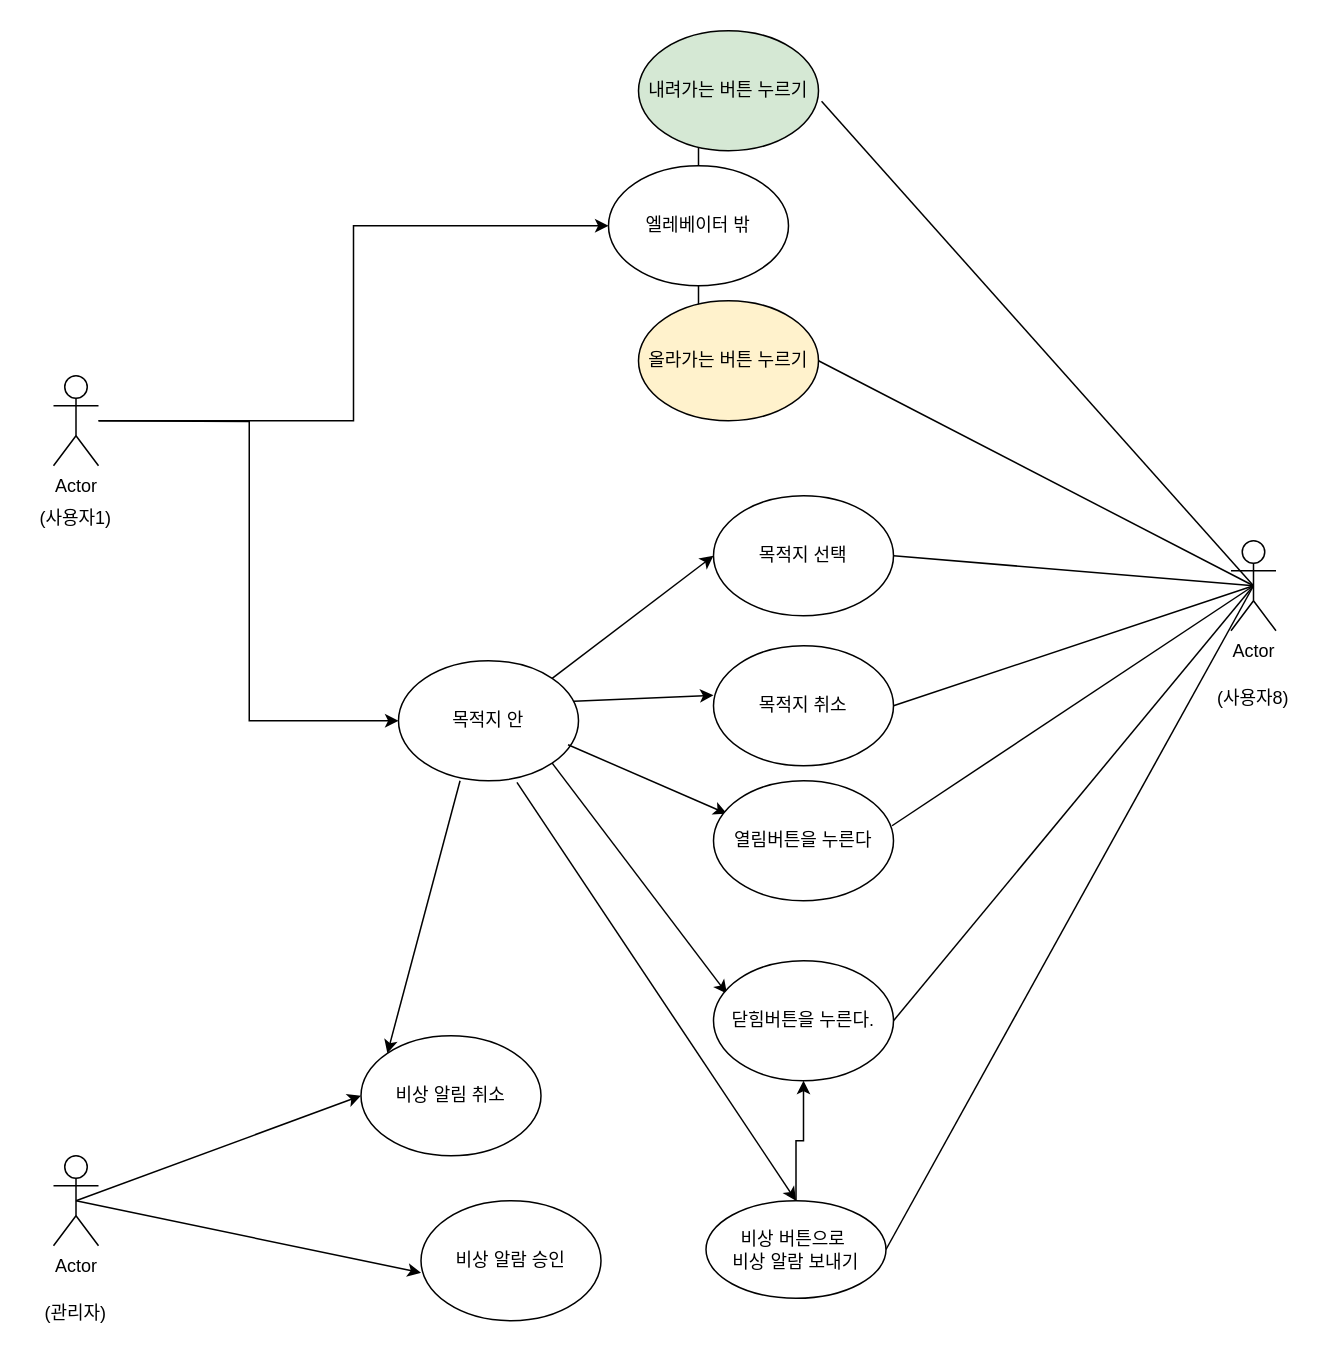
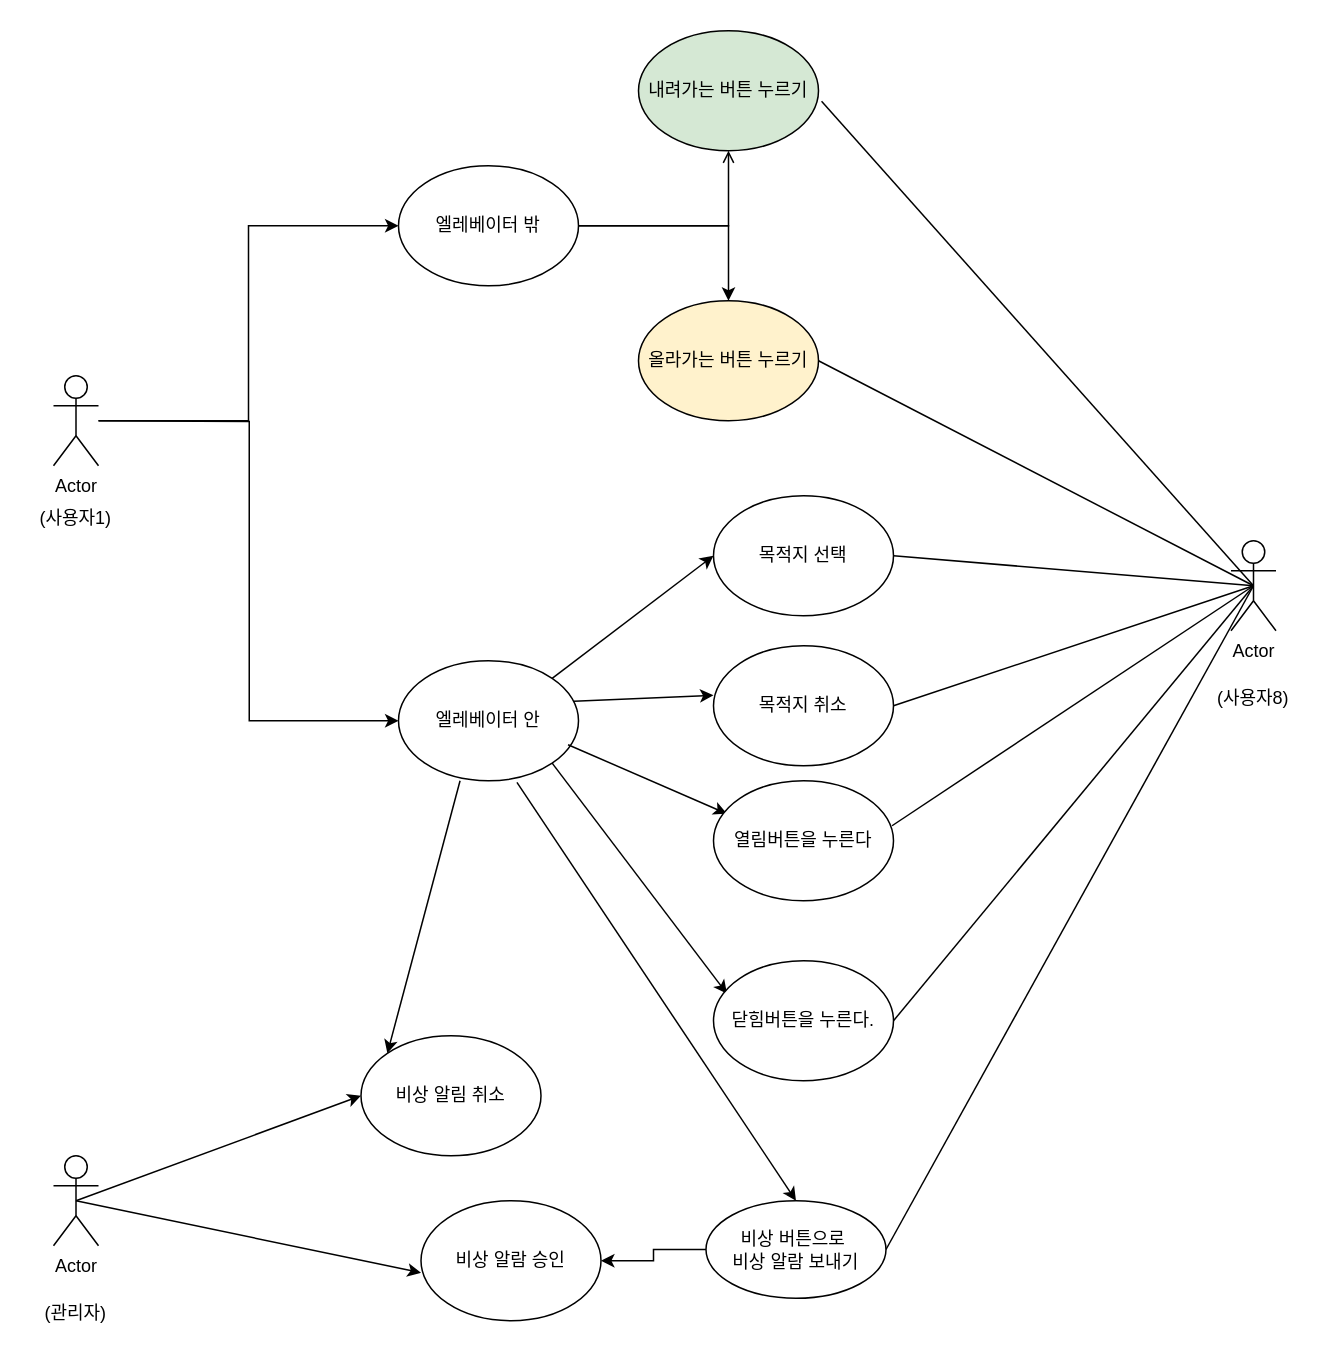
node "엘레베이터 밖": moved (698, 226) -> (488, 226)
node "목적지 안": label "목적지 안" -> "엘레베이터 안"
edge "비상 버튼으로 비상 알람 보내기" -> "닫힘버튼을 누른다.": now "비상 버튼으로 비상 알람 보내기" -> "비상 알람 승인"
